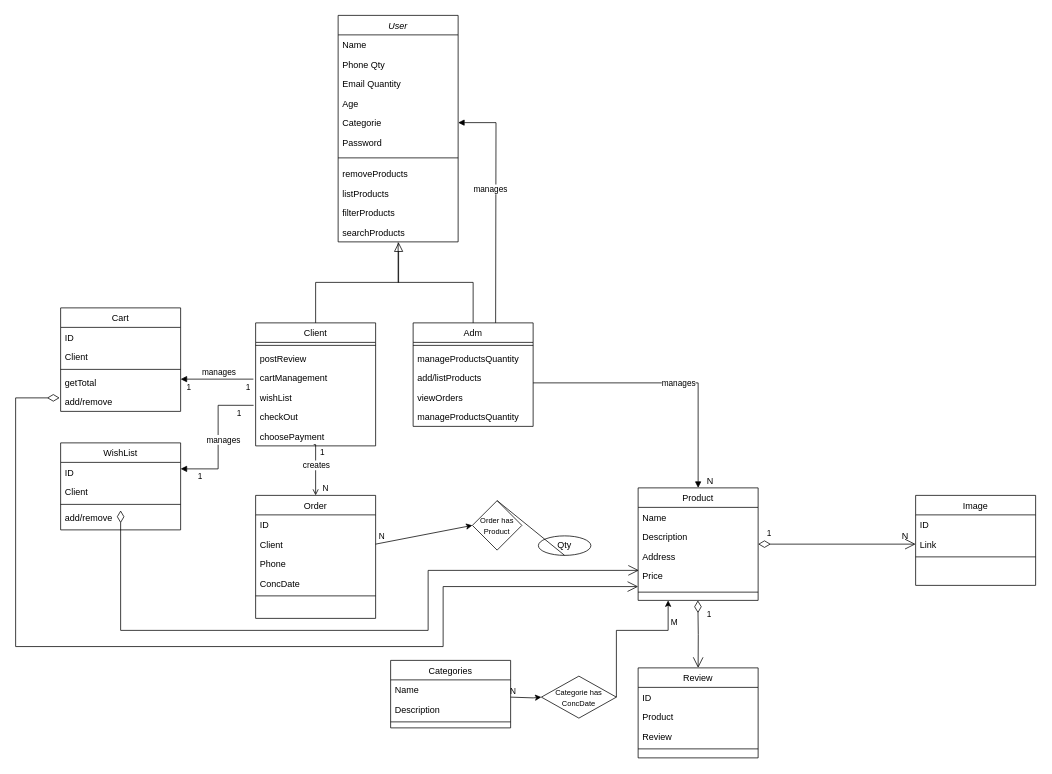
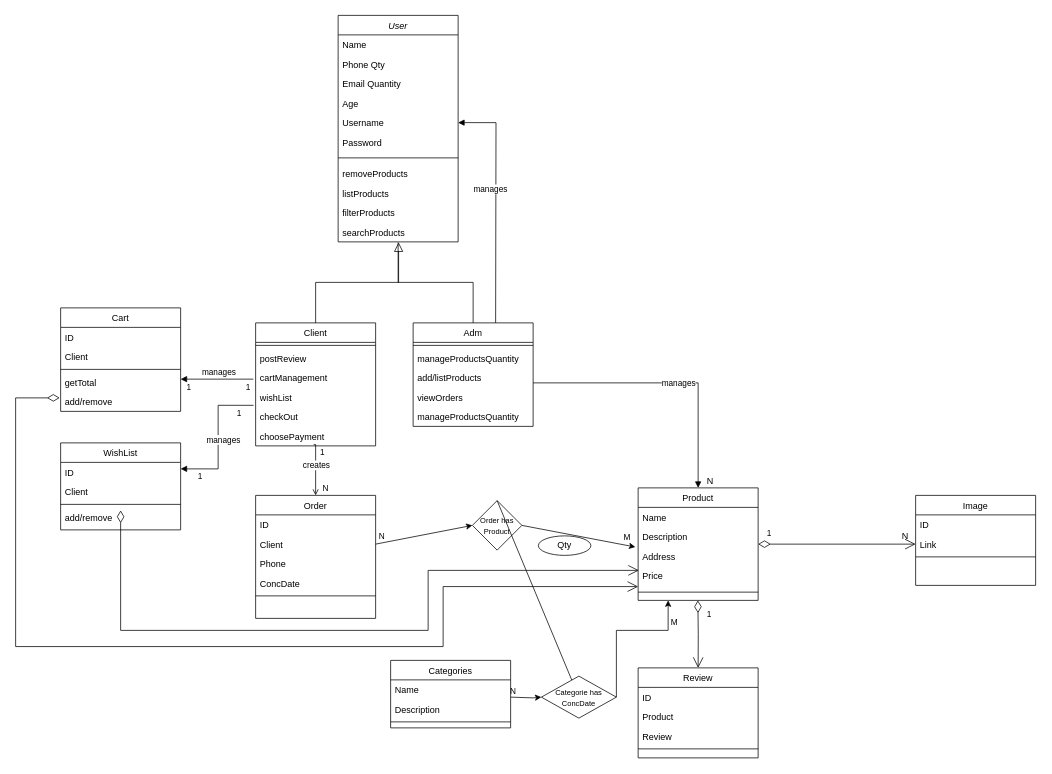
node "Categorie": label "Categorie" -> "Username"
edge "Order has Product" -- "Qty": now "Order has Product" -- "Categorie has ConcDate"
edge "Order has Product" -> "Address": added, label "M"
